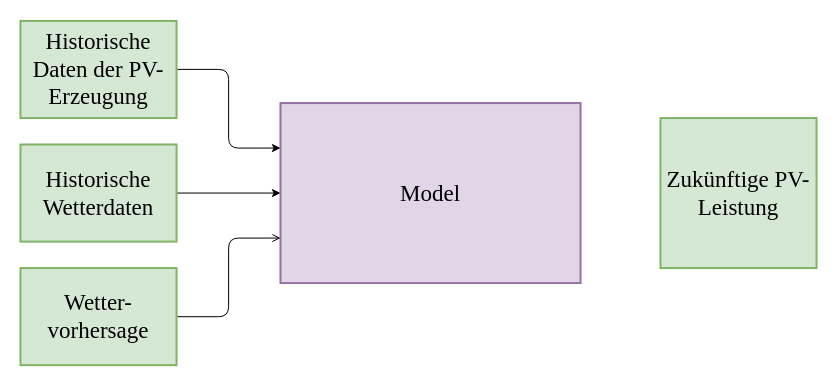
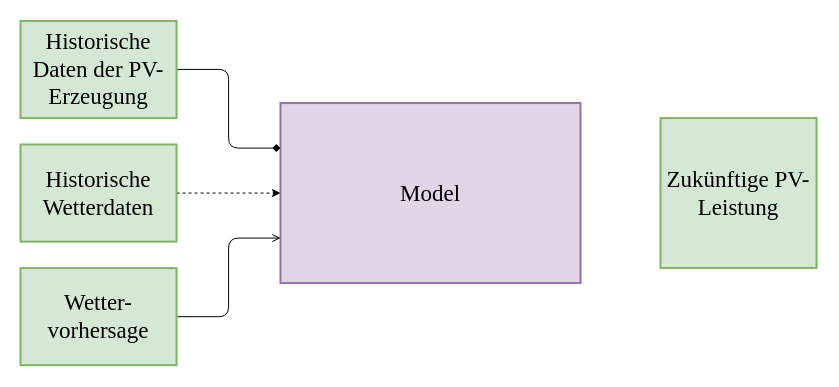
edge "Historische Daten der PV-Erzeugung" -> "Model": arrowhead classic -> diamond
edge "Historische Wetterdaten" -> "Model": style solid -> dashed
